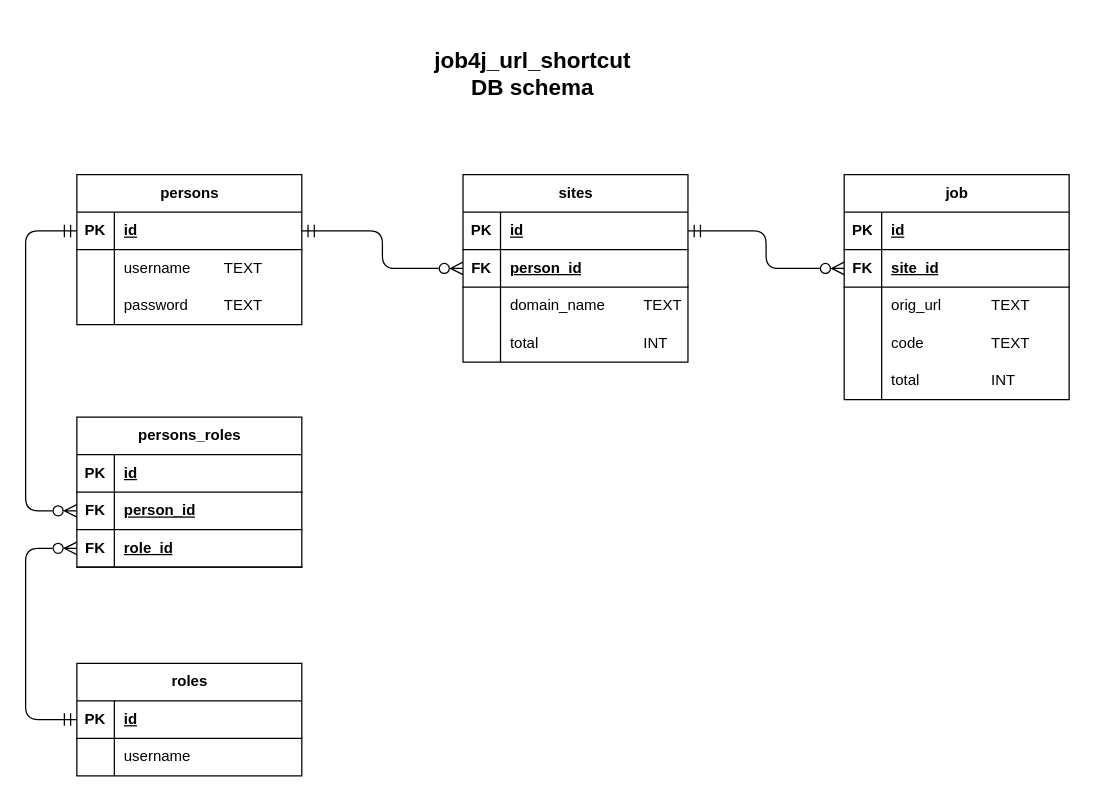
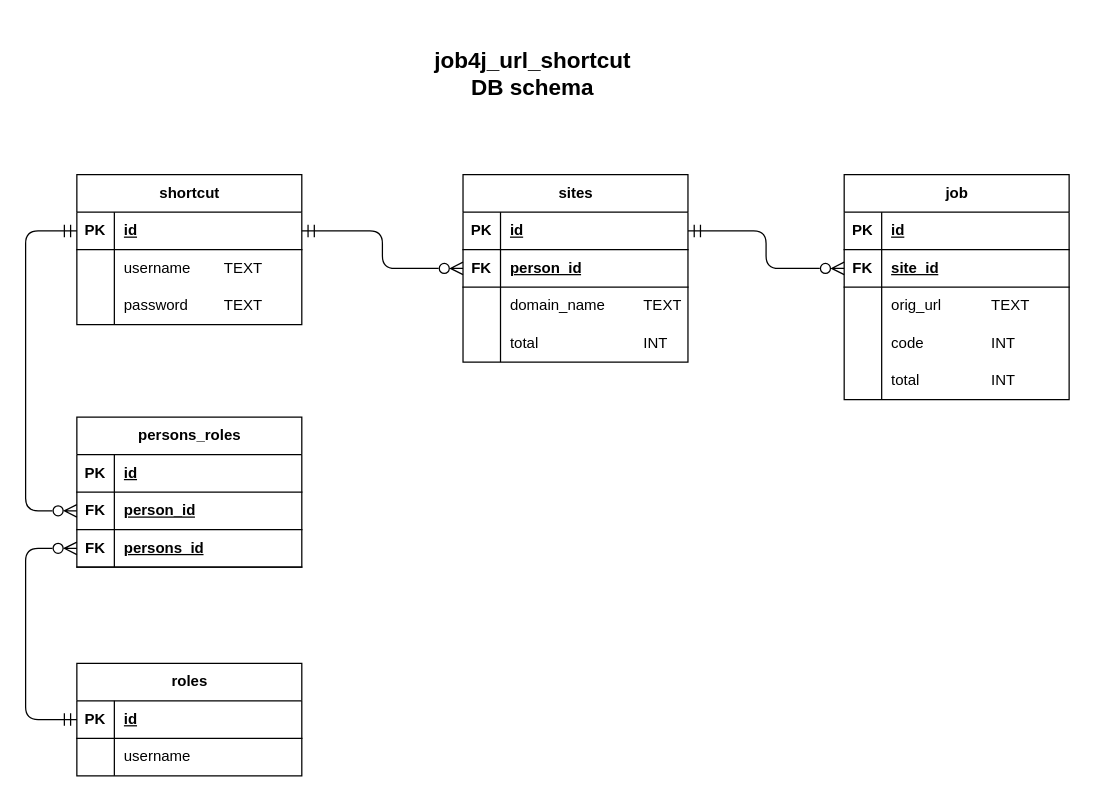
node "persons": label "persons" -> "shortcut"
node "code TEXT": label "code TEXT" -> "code INT"
node "role_id": label "role_id" -> "persons_id"
